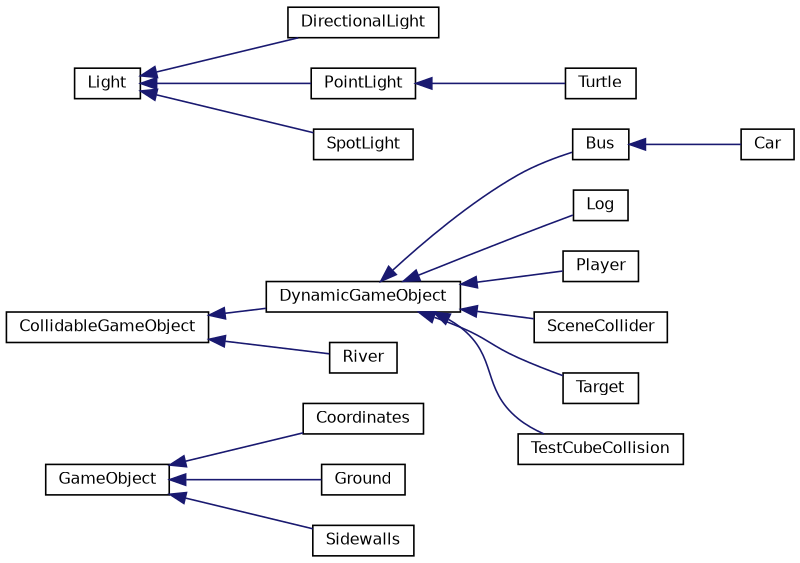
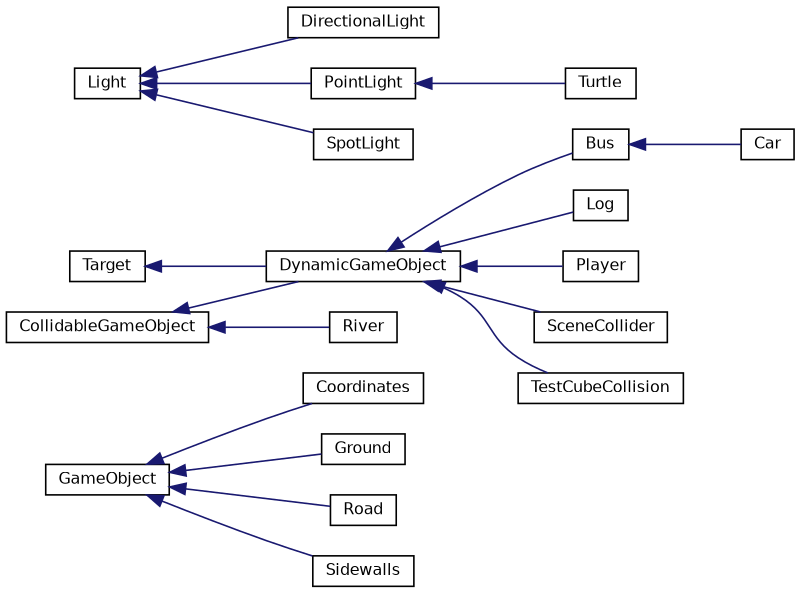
edge "Target" -> "DynamicGameObject": reversed
node "Road": added
